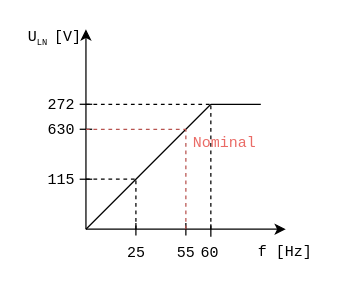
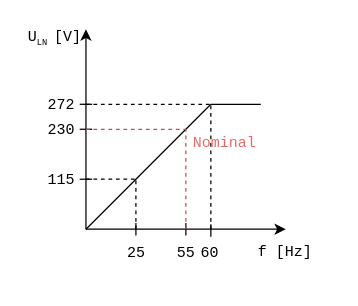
node "630": label "630" -> "230"
